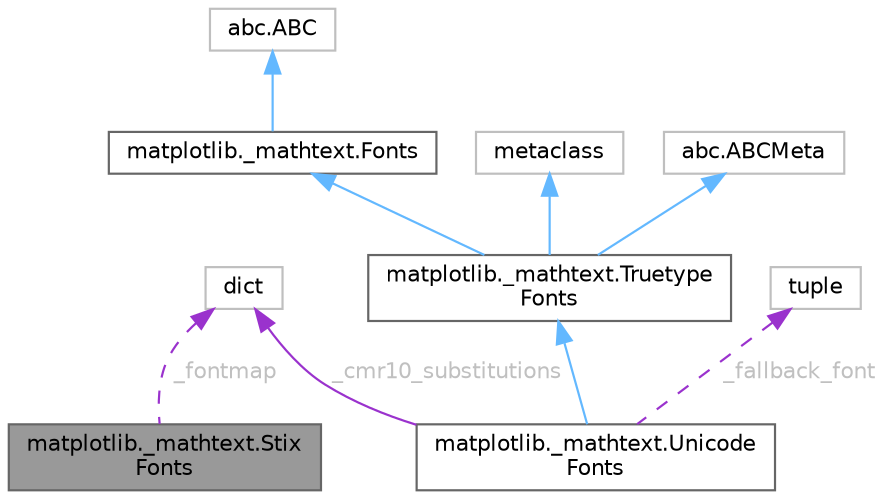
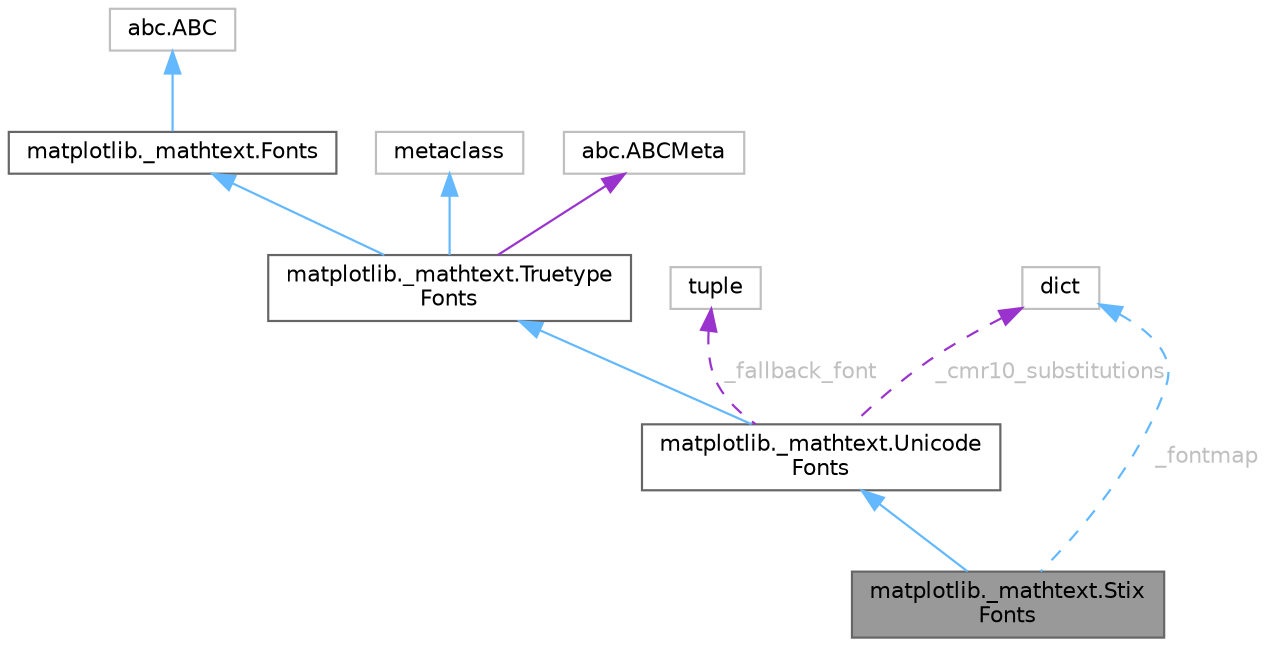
edge "matplotlib._mathtext.Truetype Fonts" -> "abc.ABCMeta": color steelblue1 -> darkorchid3
edge "matplotlib._mathtext.Stix Fonts" -> "dict": color darkorchid3 -> steelblue1
edge "matplotlib._mathtext.Unicode Fonts" -> "dict": style solid -> dashed
edge "matplotlib._mathtext.Stix Fonts" -> "matplotlib._mathtext.Unicode Fonts": added
